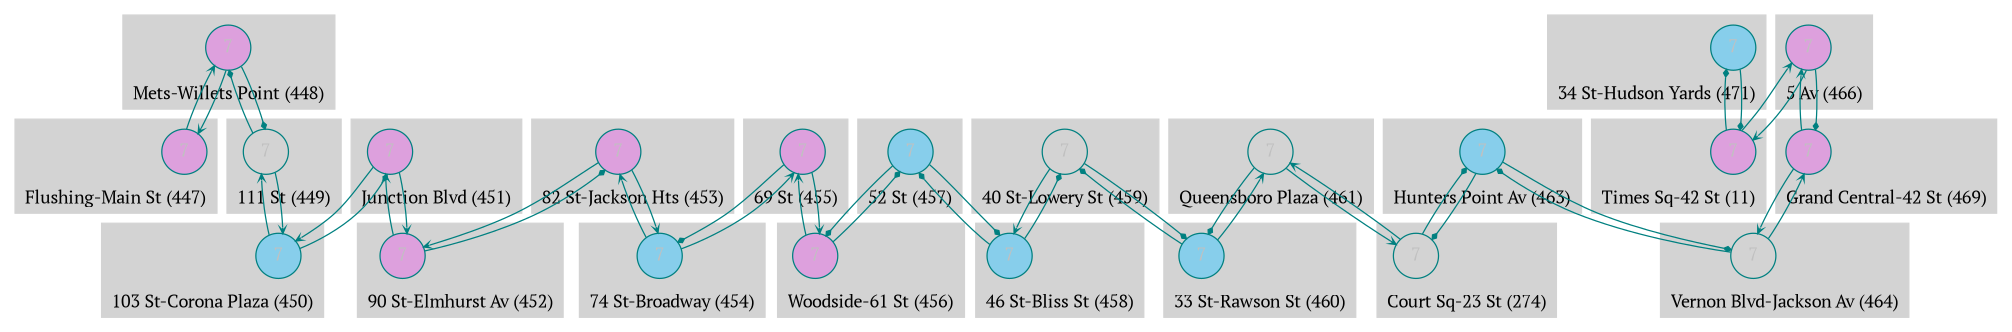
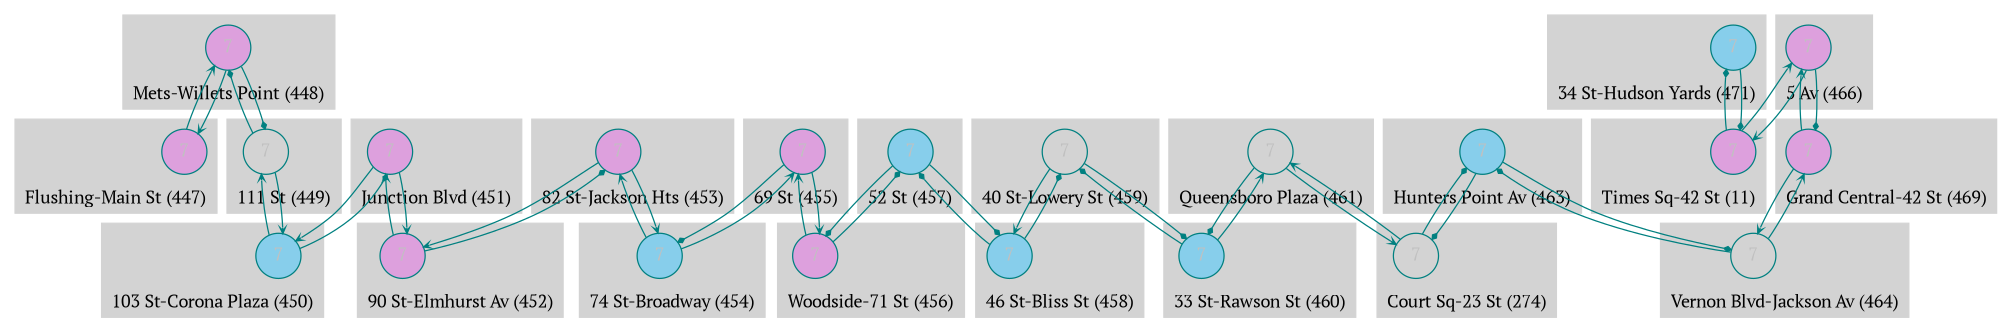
cluster "Woodside-61 St (456)": label "Woodside-61 St (456)" -> "Woodside-71 St (456)"
